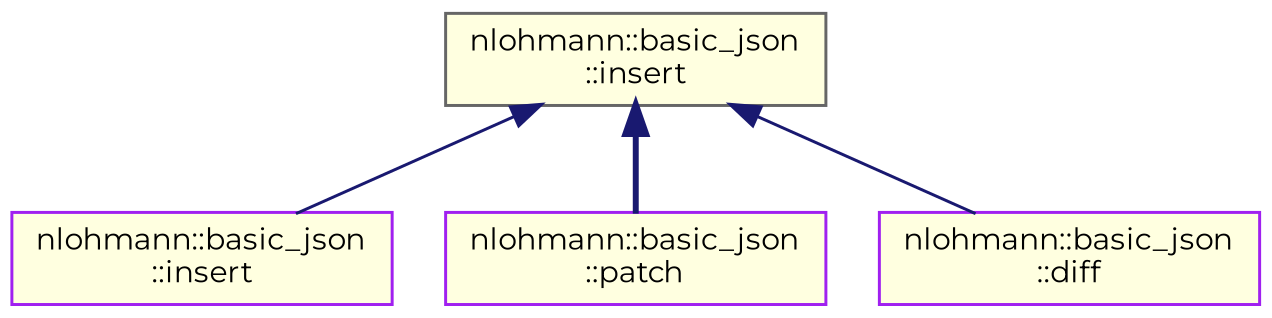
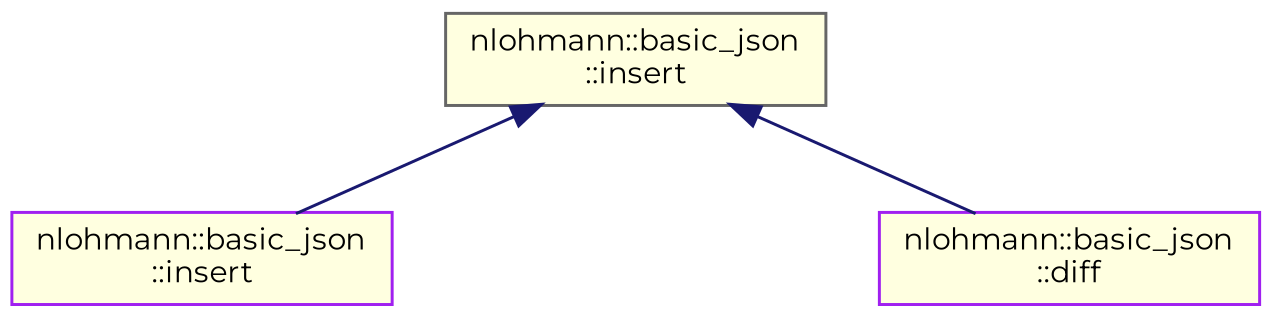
node "nlohmann::basic_json ::patch": removed
